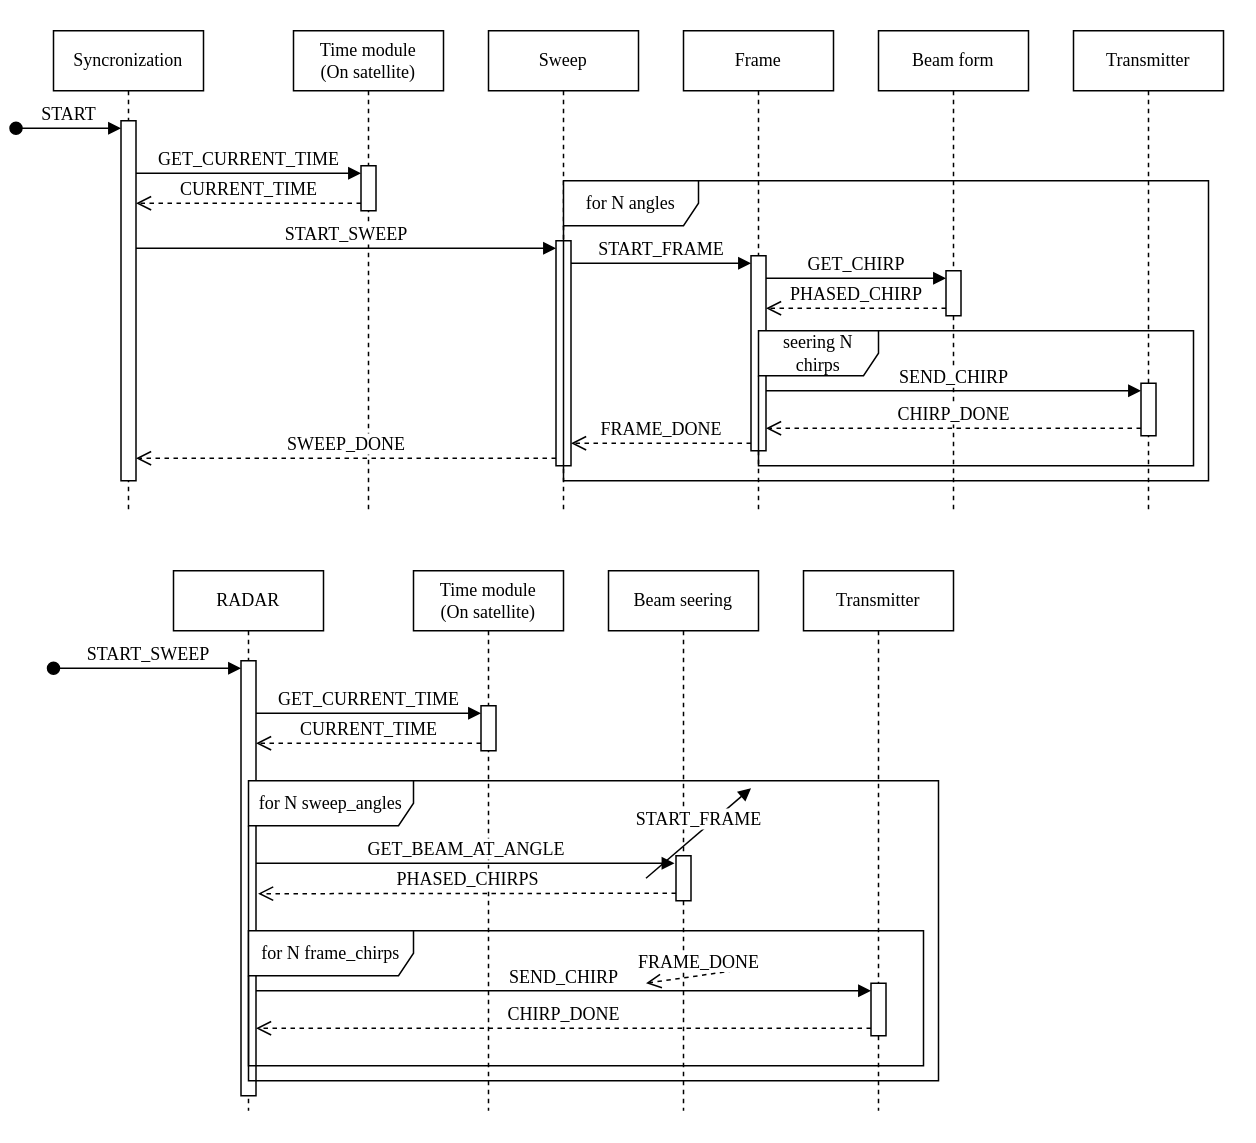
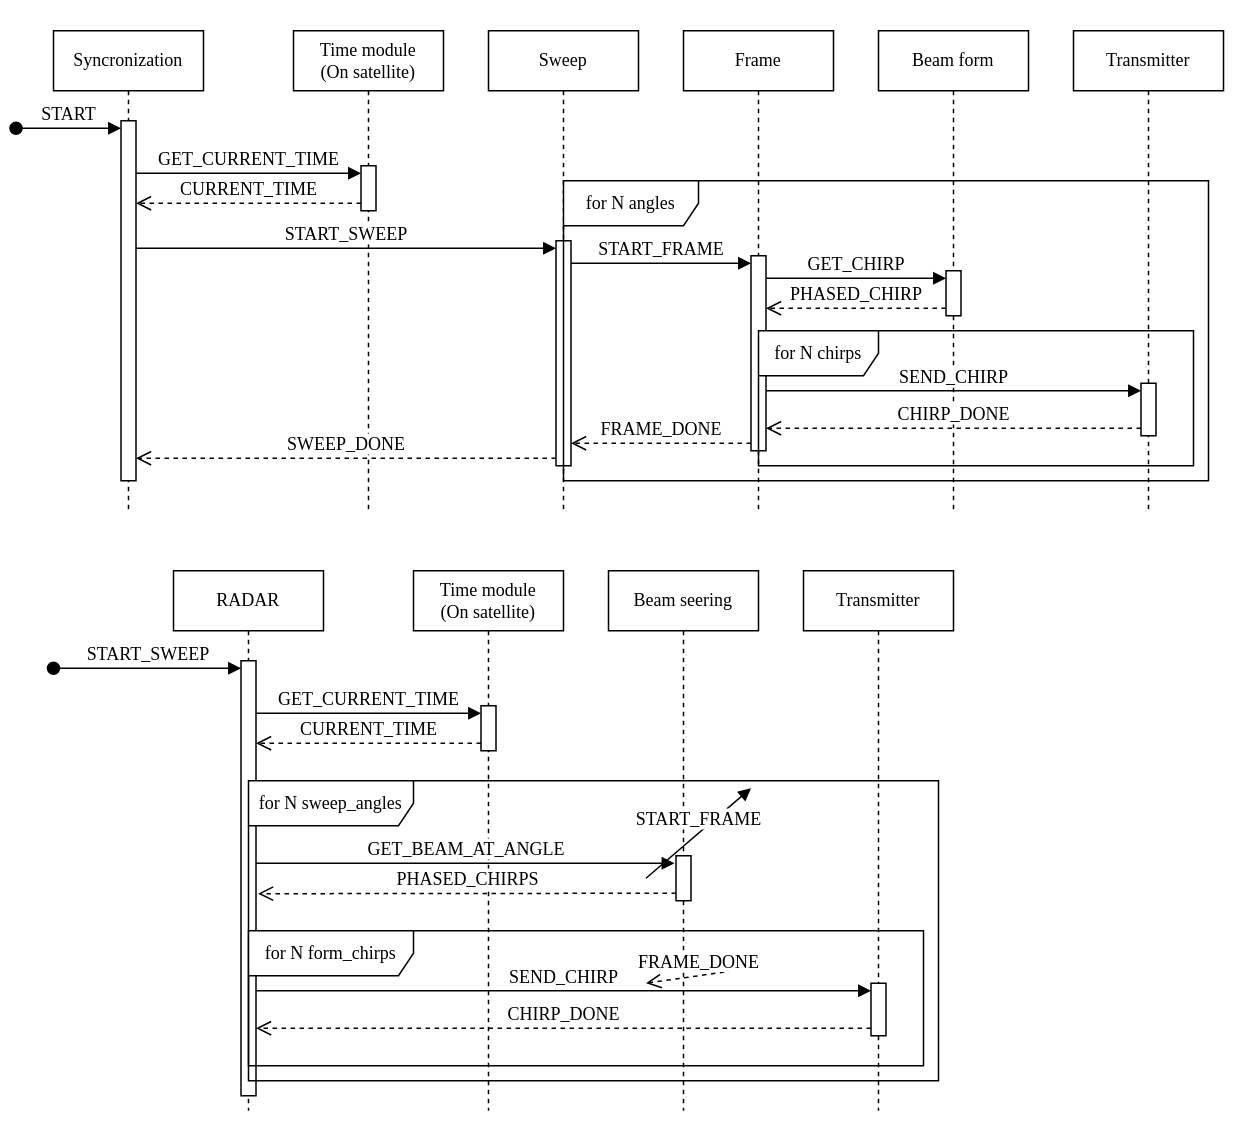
node "seering N chirps": label "seering N chirps" -> "for N chirps"
node "for N frame_chirps": label "for N frame_chirps" -> "for N form_chirps"
